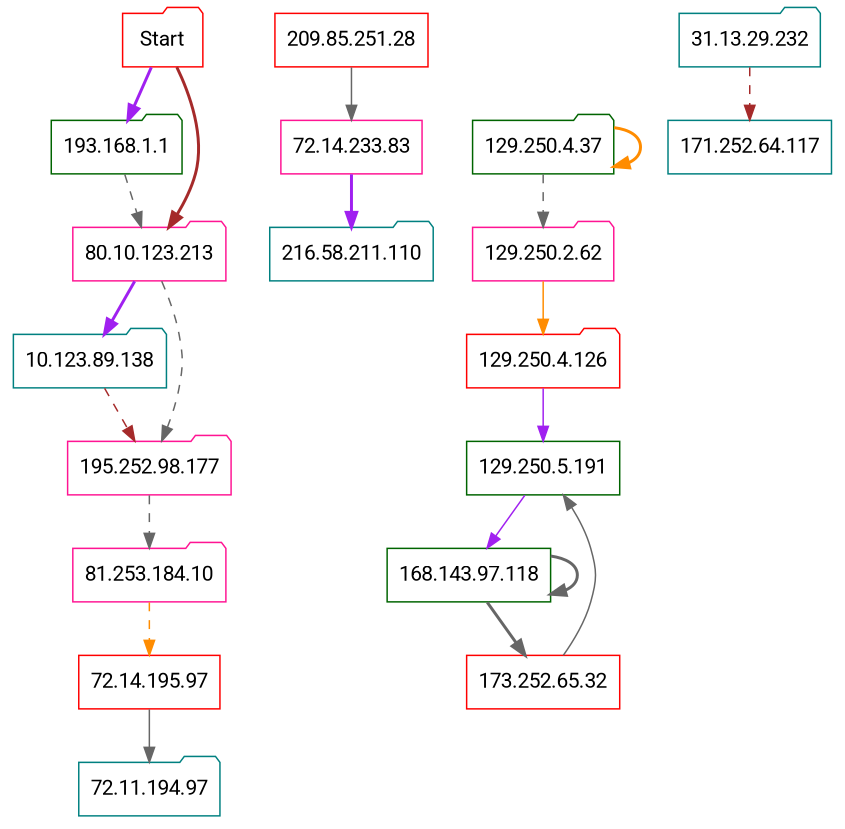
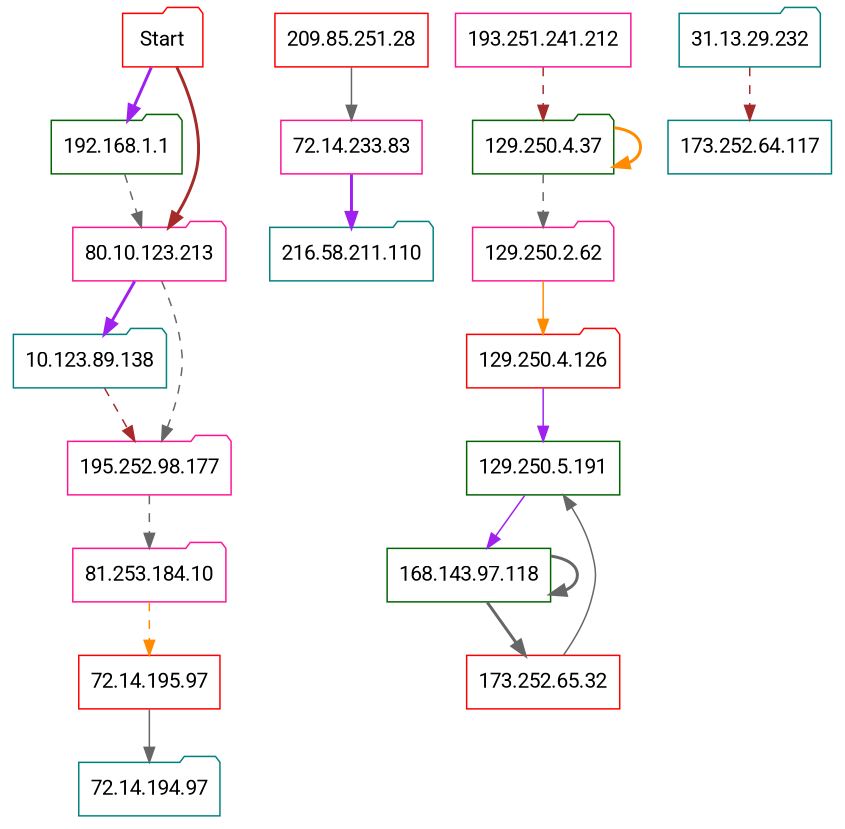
node "193.251.241.212": added
node "193.168.1.1": label "193.168.1.1" -> "192.168.1.1"
node "171.252.64.117": label "171.252.64.117" -> "173.252.64.117"
node "72.11.194.97": label "72.11.194.97" -> "72.14.194.97"
